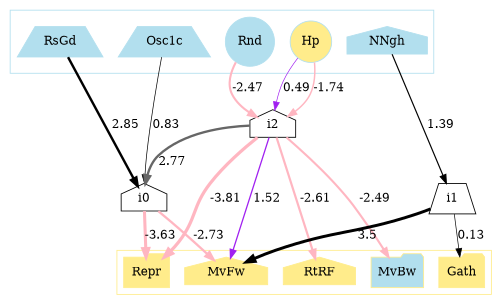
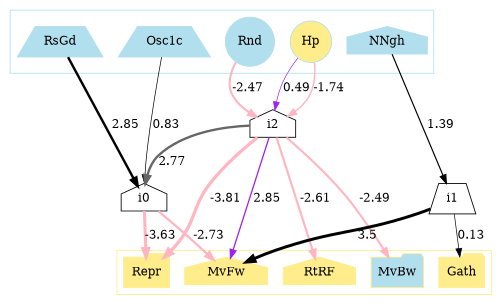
edge "i2" -> "MvFw": label "1.52" -> "2.85"
